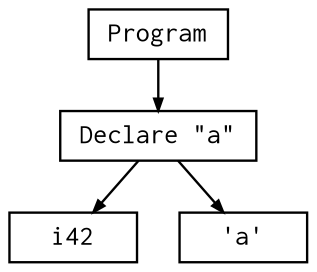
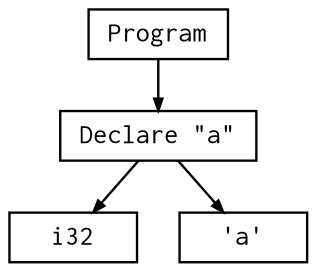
node "i42": label "i42" -> "i32"
